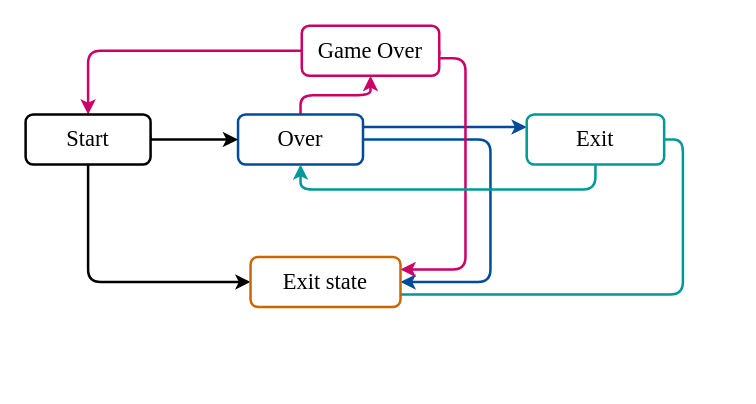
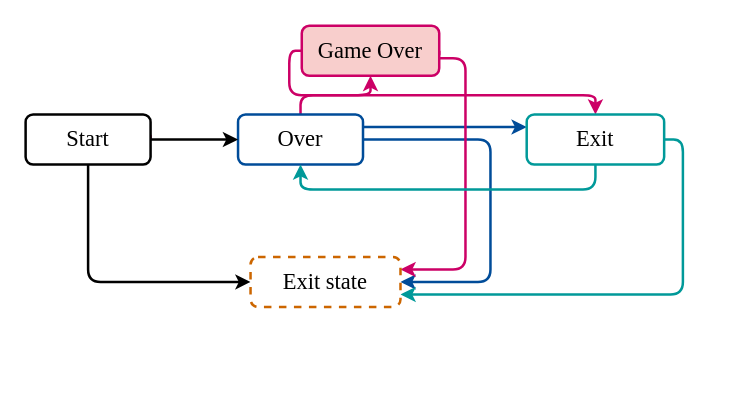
edge "Game Over" -> "Start": now "Game Over" -> "Exit"
node "Game Over": fillcolor #ffffff -> #f8cecc
node "Exit state": style solid -> dashed
edge "Exit" -- "Exit state": arrowhead none -> classic
